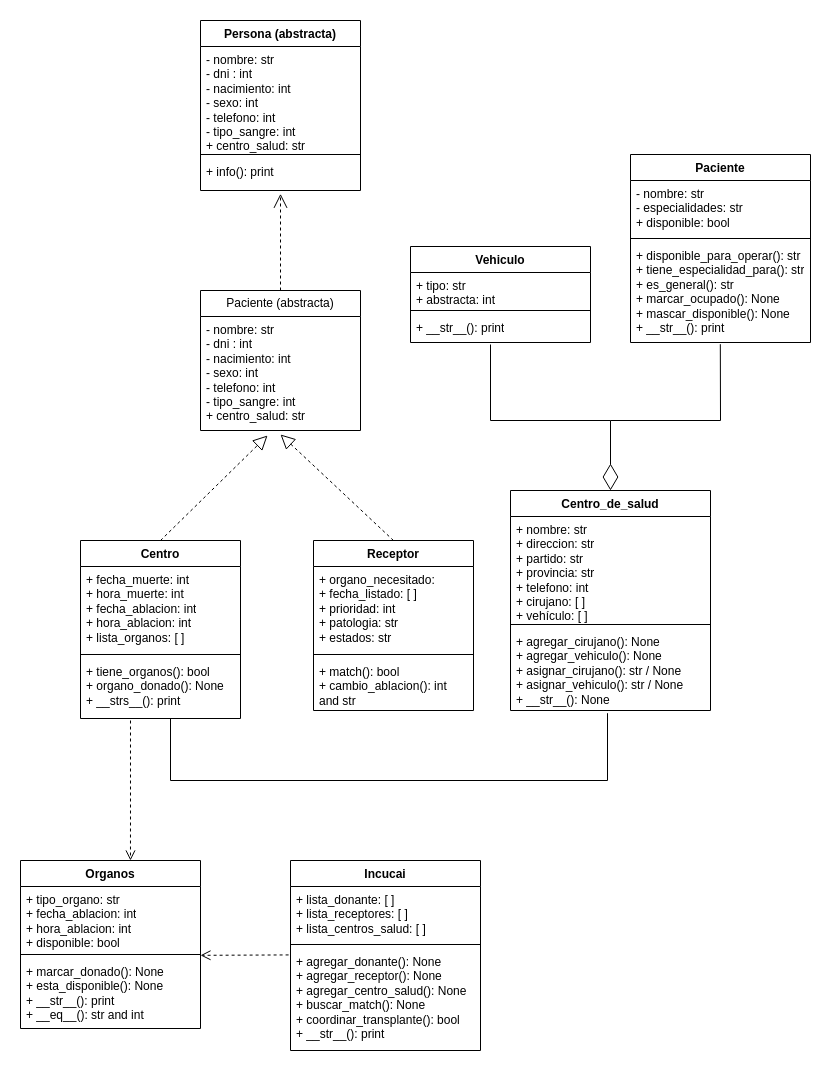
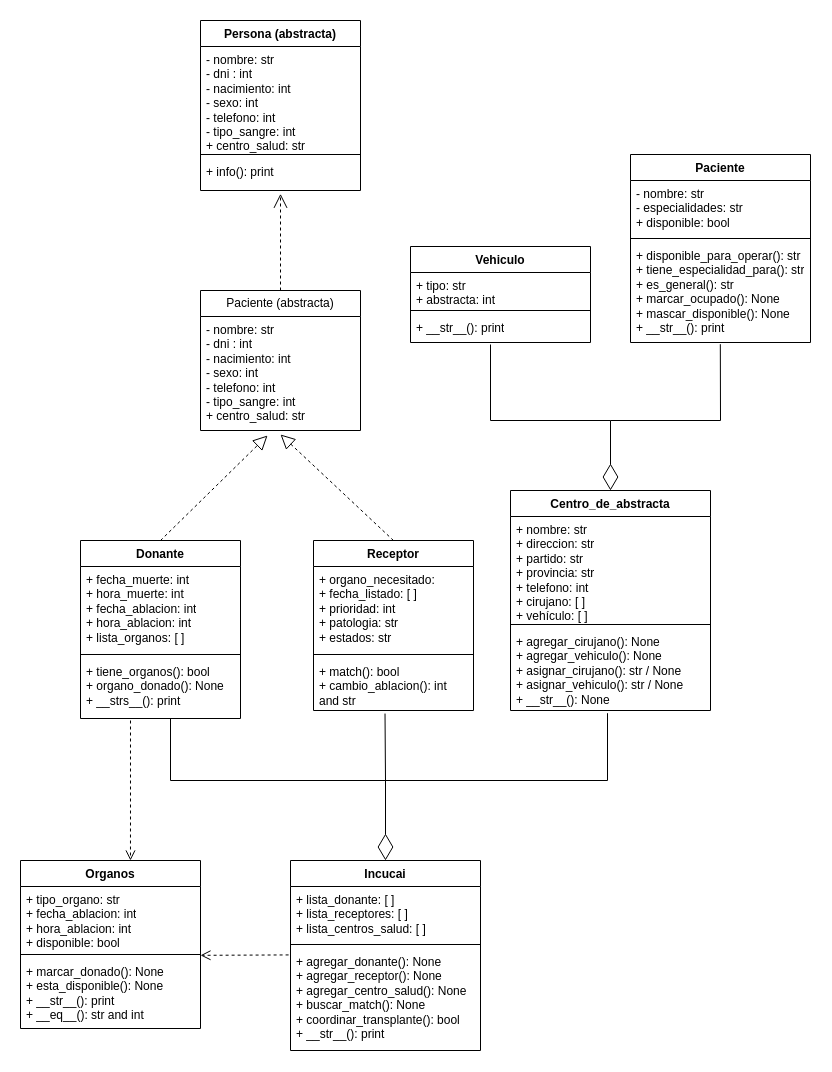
node "Centro_de_salud": label "Centro_de_salud" -> "Centro_de_abstracta"
node "Centro": label "Centro" -> "Donante"
edge "+ match(): bool + cambio_ablacion(): int and str" -> "Incucai": added
